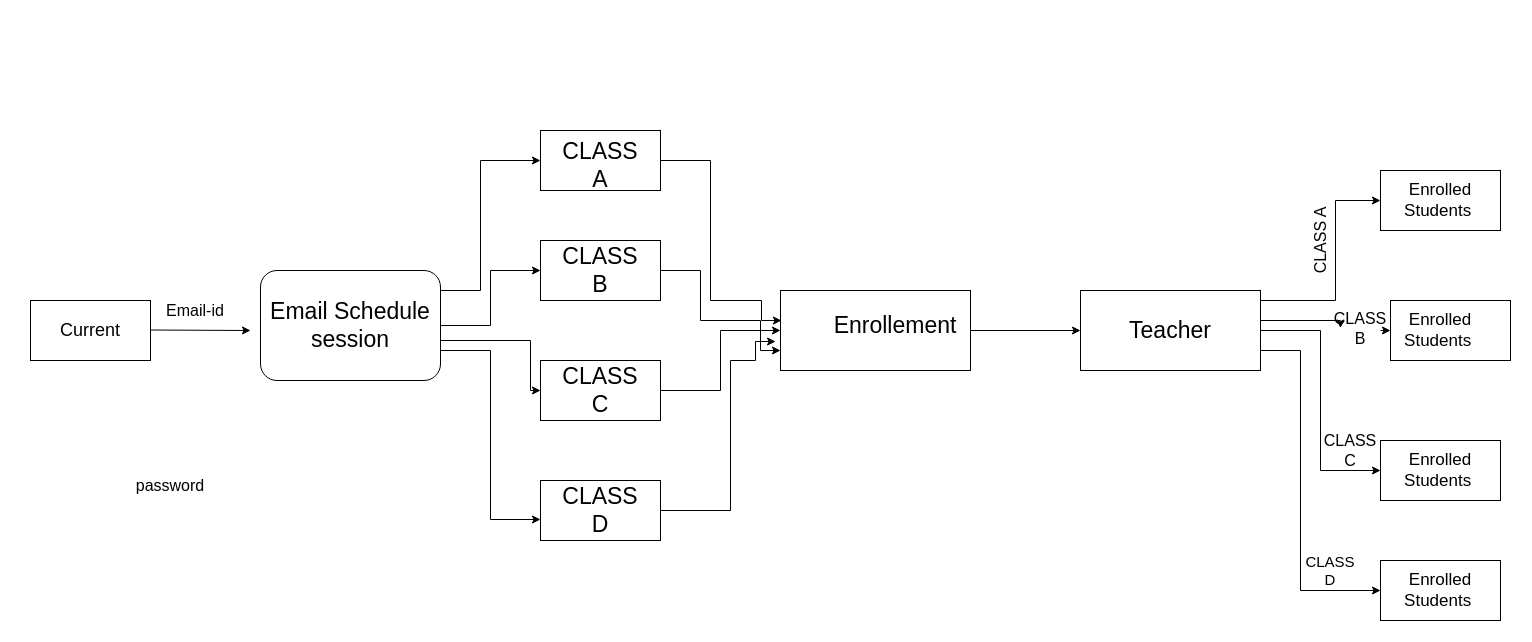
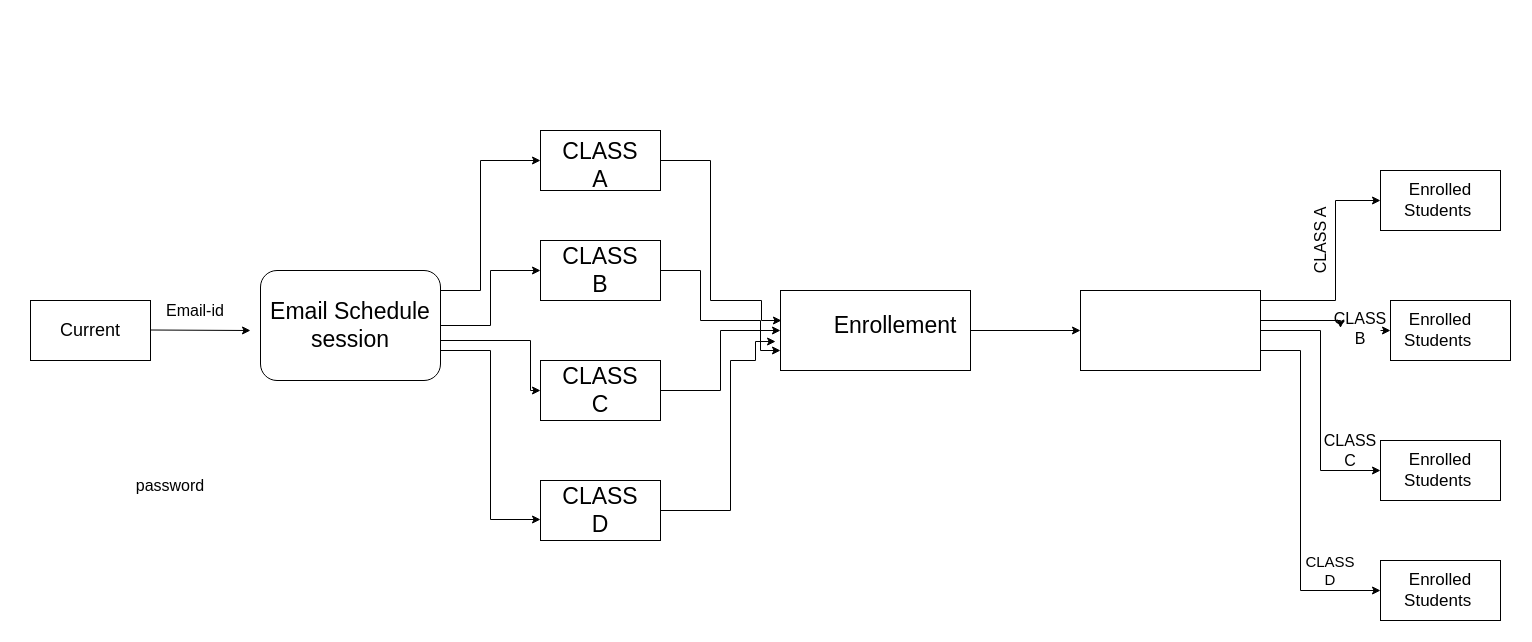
node "Teacher": removed
